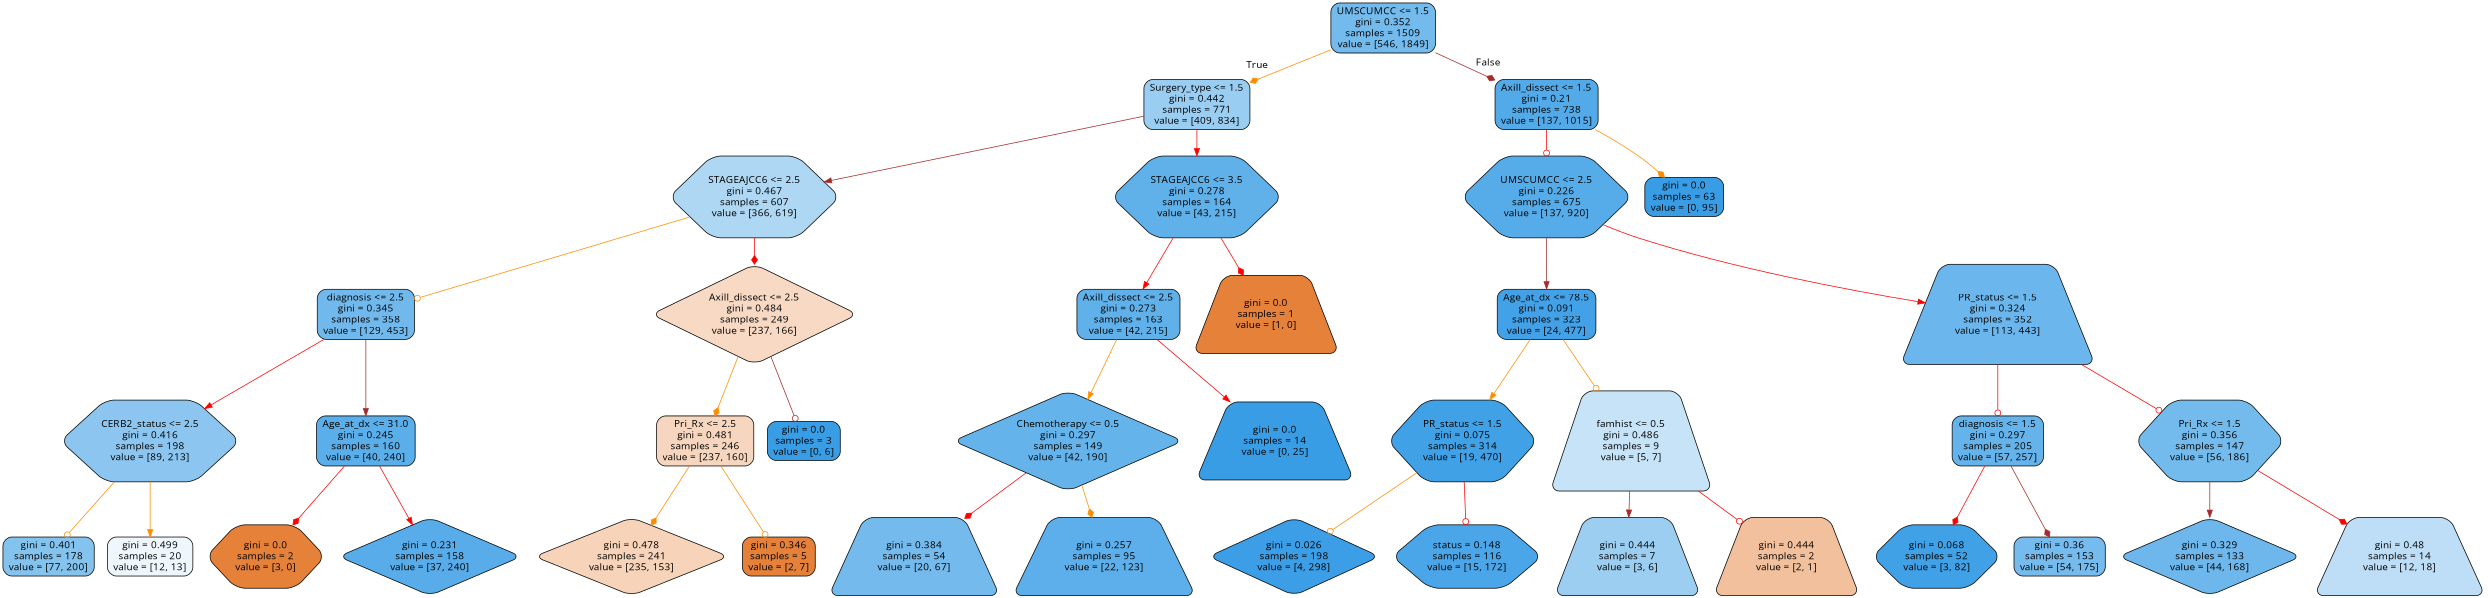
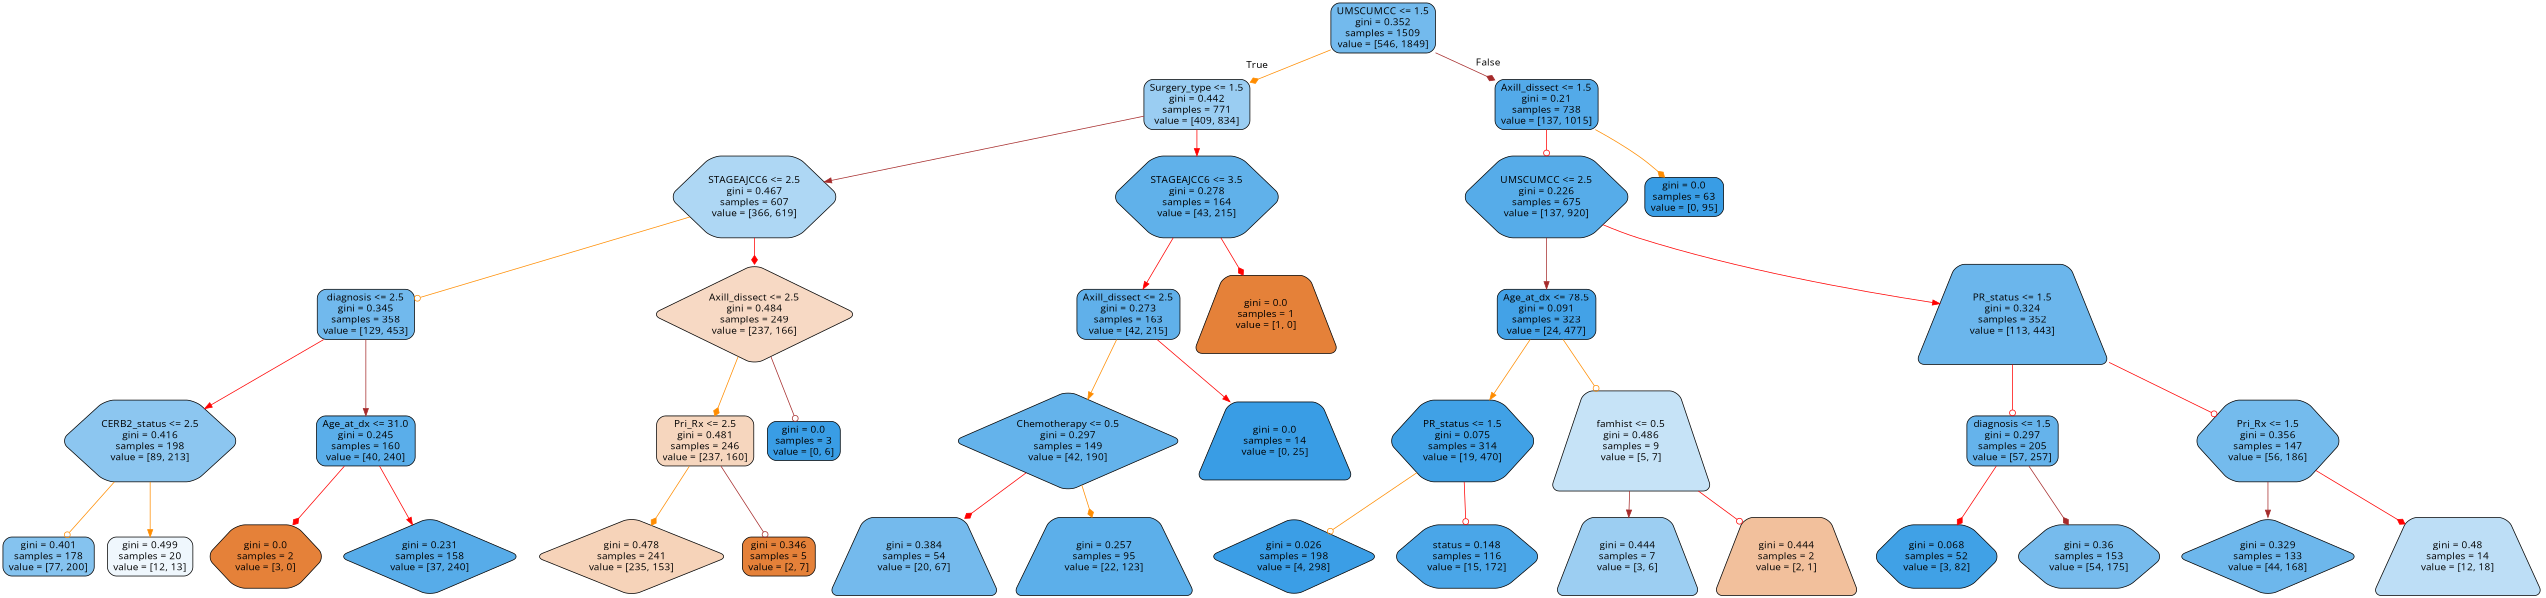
edge "Pri_Rx <= 2.5 gini = 0.481 samples = 246 value = [237, 160]" -> "gini = 0.346 samples = 5 value = [2, 7]": color darkorange -> brown
node "gini = 0.36 samples = 153 value = [54, 175]": shape box -> hexagon
